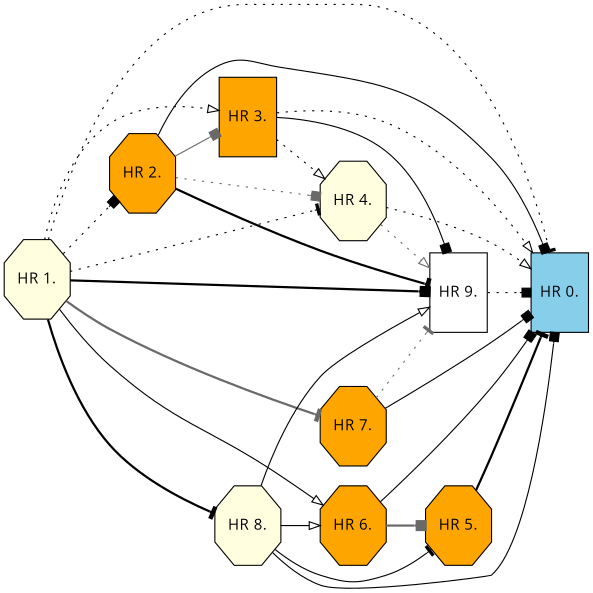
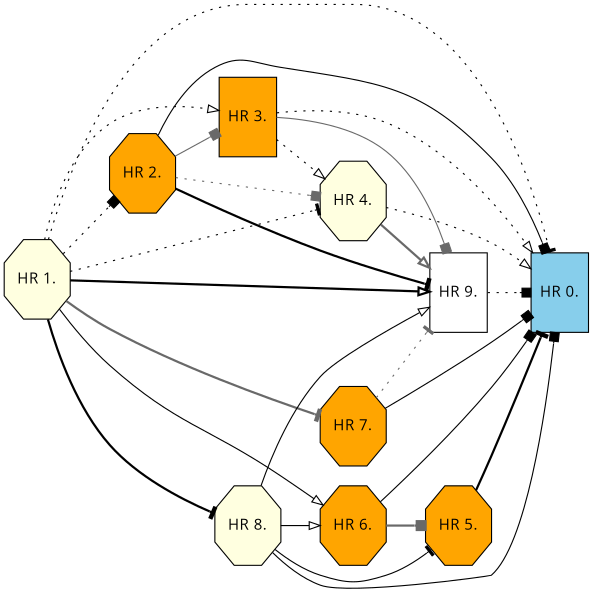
edge "HR 3." -> "HR 9.": color black -> dimgray
edge "HR 4." -> "HR 9.": style dotted -> bold
edge "HR 1." -> "HR 9.": arrowhead box -> onormal
